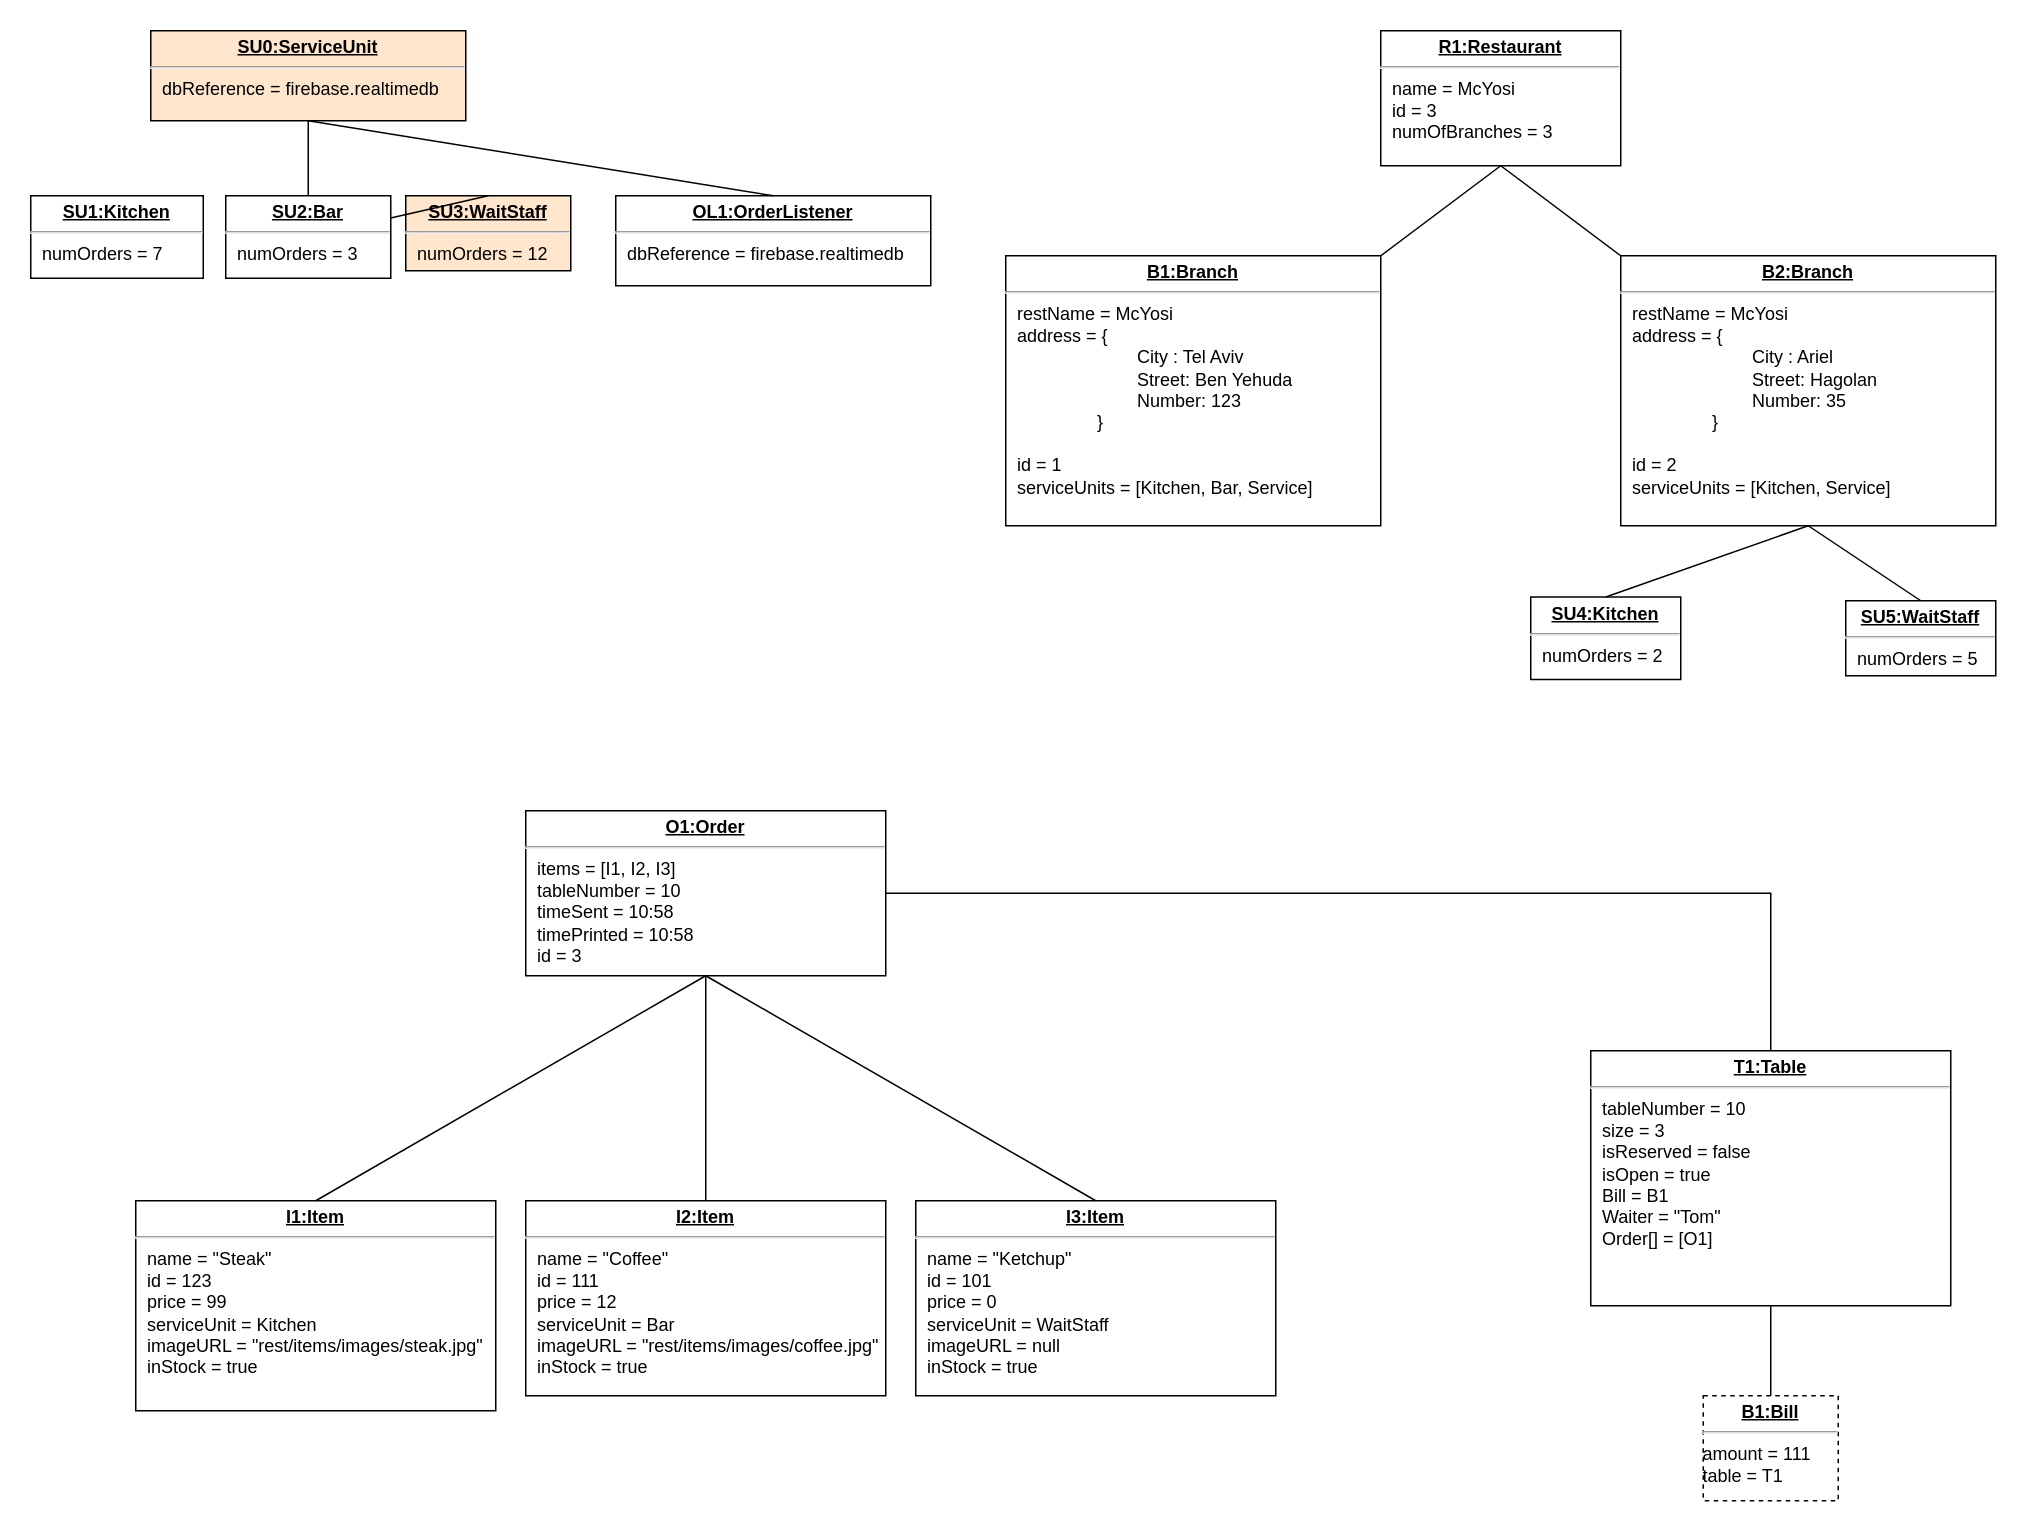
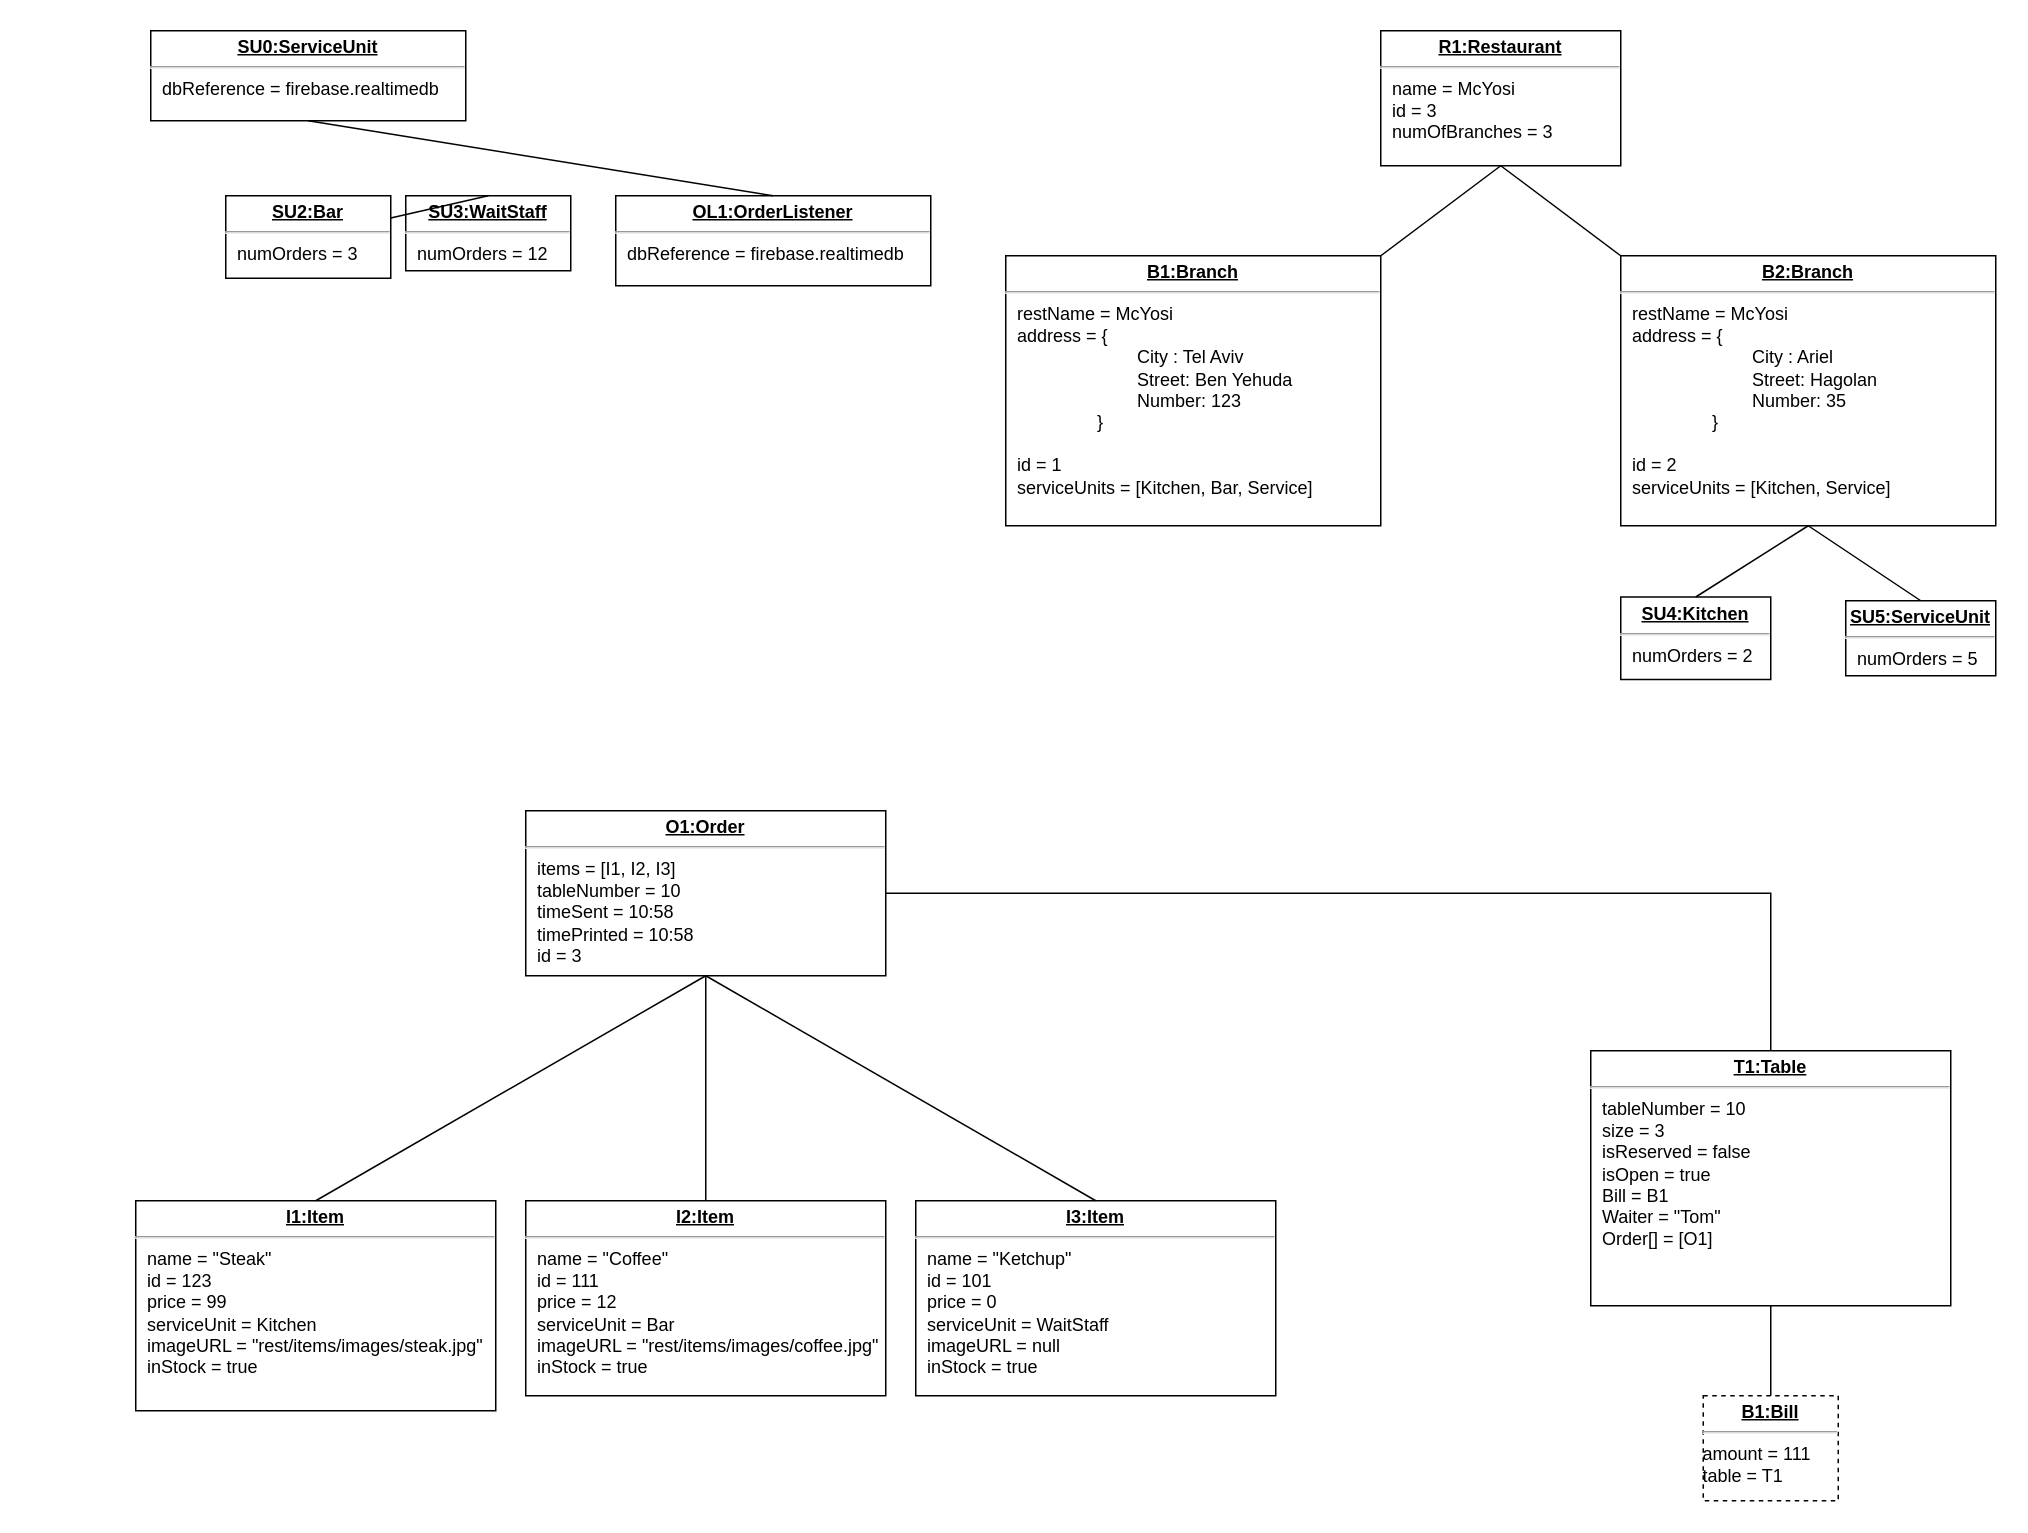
node "SU0:ServiceUnit dbReference = firebase.realtimedb": fillcolor #ffe6cc -> #ffffff
edge "SU0:ServiceUnit dbReference = firebase.realtimedb" -- "SU2:Bar numOrders = 3": removed
node "SU3:WaitStaff numOrders = 12": fillcolor #ffe6cc -> #ffffff
node "SU1:Kitchen numOrders = 7": removed
node "SU5:WaitStaff numOrders = 5": label "SU5:WaitStaff numOrders = 5" -> "SU5:ServiceUnit numOrders = 5"
node "SU4:Kitchen numOrders = 2": moved (1606, 638) -> (1696, 638)
